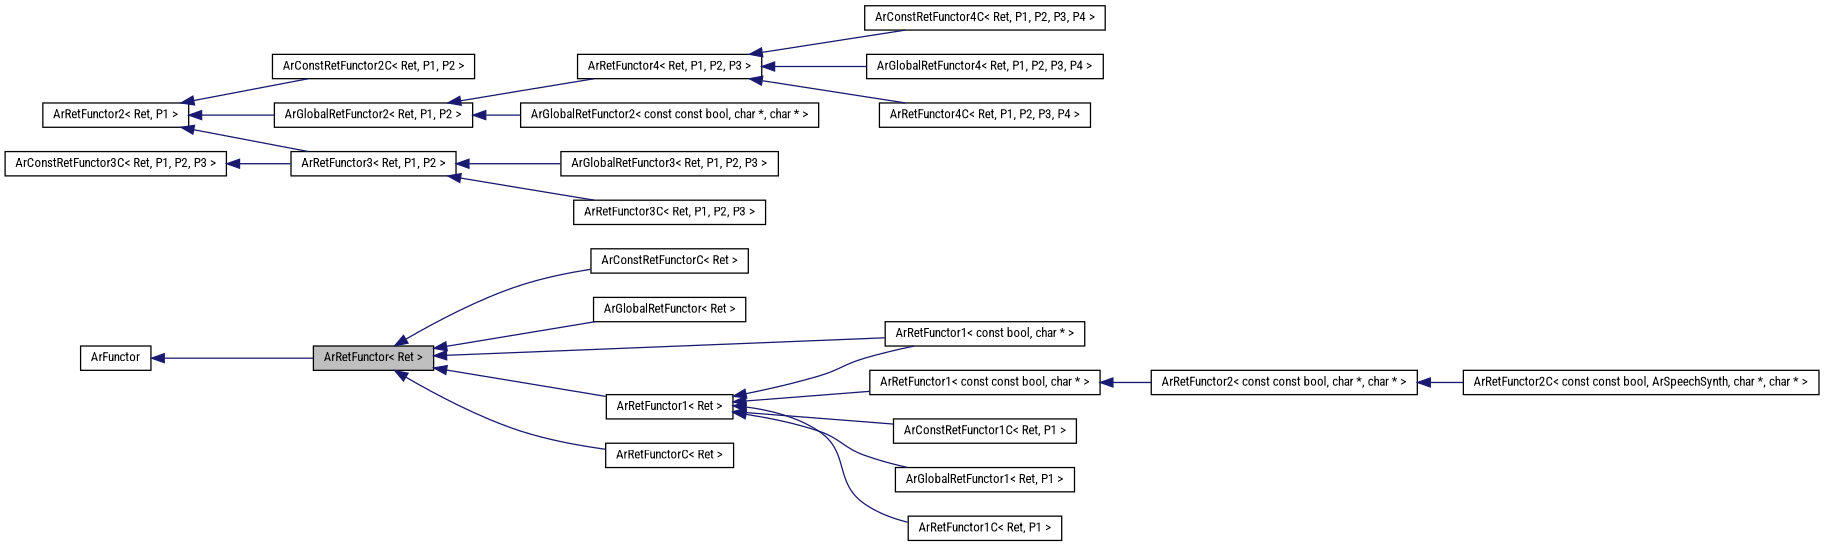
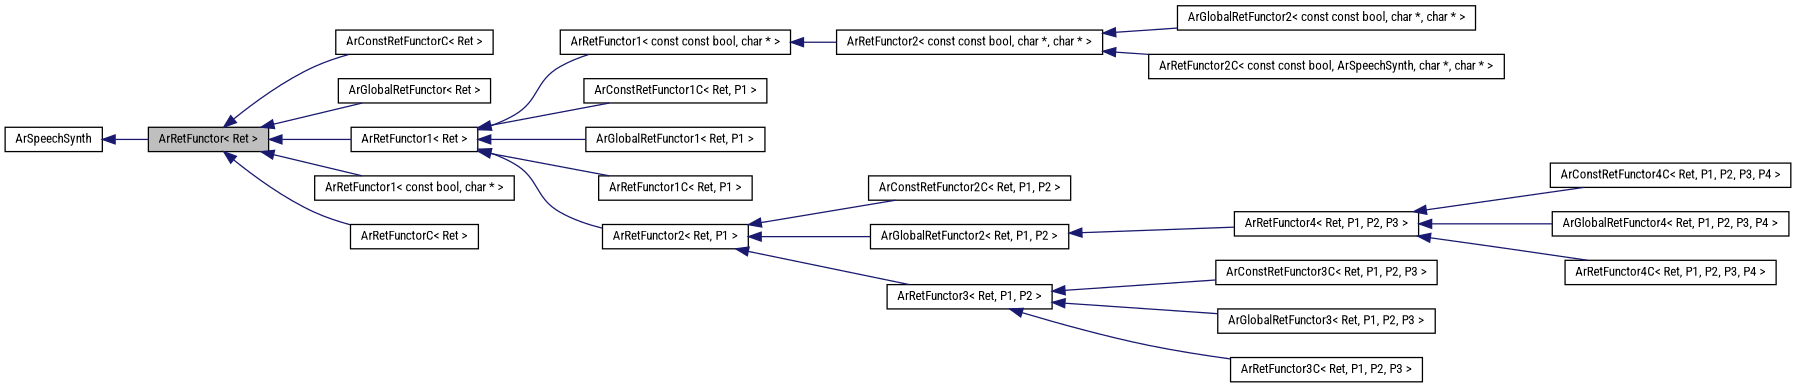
edge "ArGlobalRetFunctor2< const const bool, char *, char * >" -> "ArGlobalRetFunctor2< Ret, P1, P2 >": now "ArGlobalRetFunctor2< const const bool, char *, char * >" -> "ArRetFunctor2< const const bool, char *, char * >"
edge "ArRetFunctor3< Ret, P1, P2 >" -> "ArConstRetFunctor3C< Ret, P1, P2, P3 >": reversed
node "ArFunctor": label "ArFunctor" -> "ArSpeechSynth"
edge "ArRetFunctor1< const bool, char * >" -> "ArRetFunctor1< Ret >": now "ArRetFunctor2< Ret, P1 >" -> "ArRetFunctor1< Ret >"
